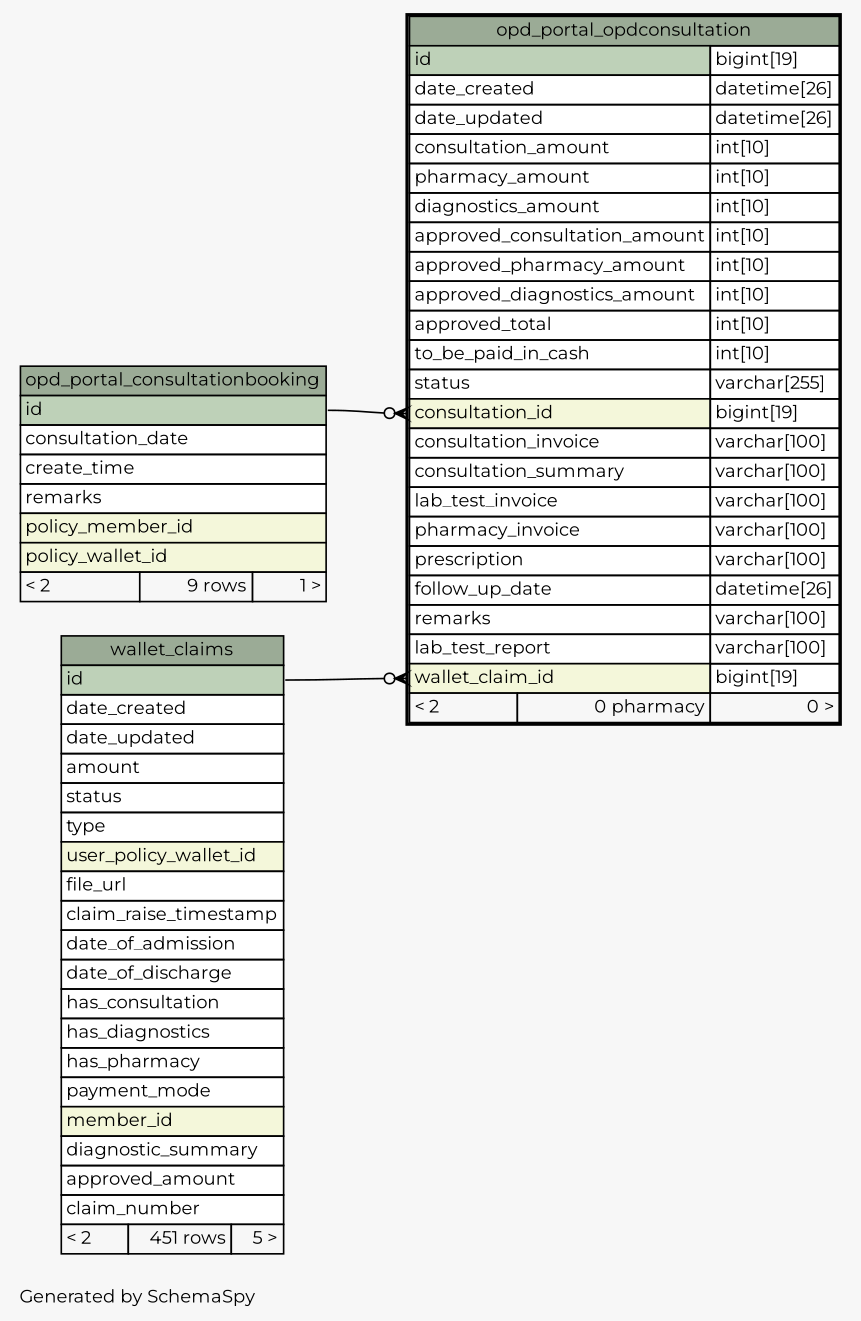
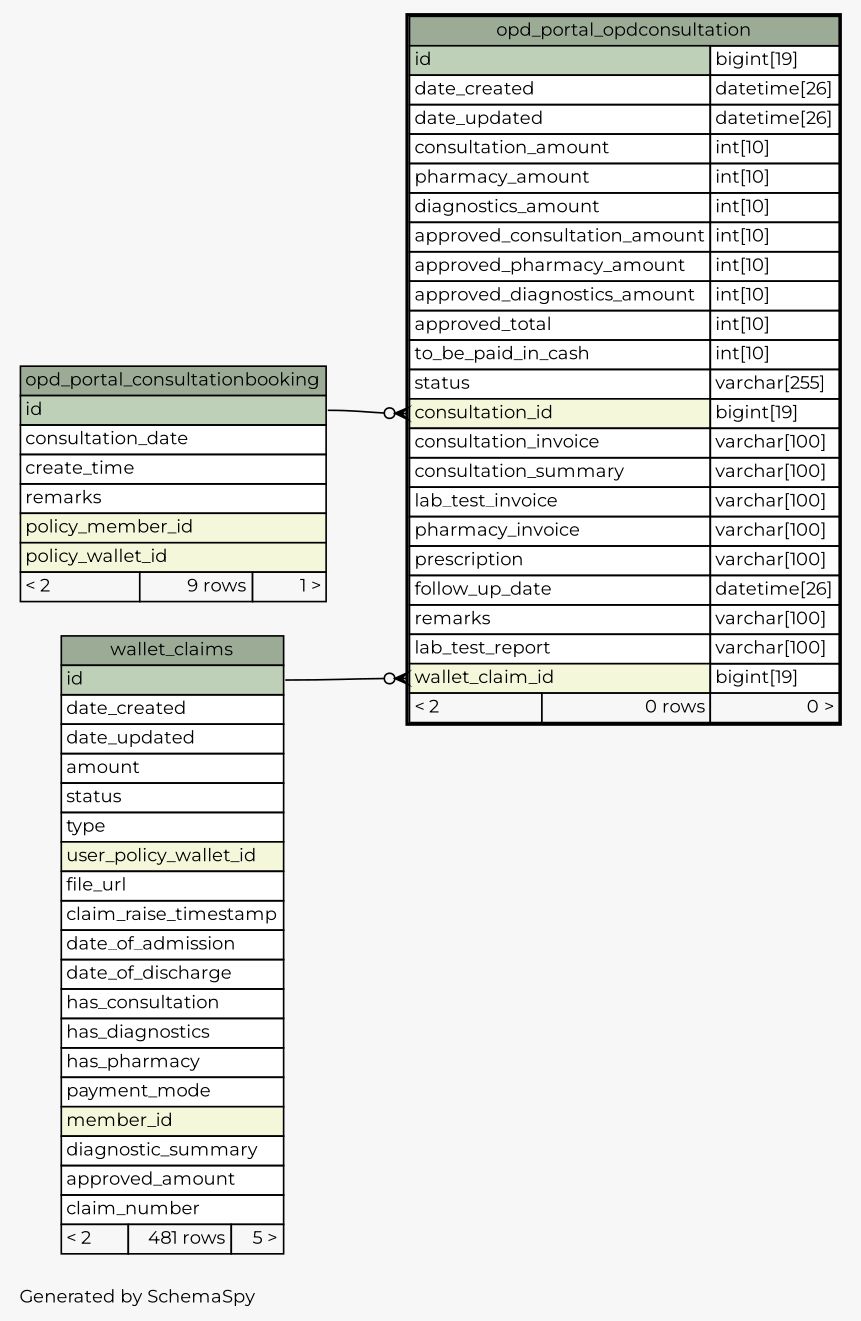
node "opd_portal_opdconsultation": text "0 pharmacy" -> "0 rows"
node "wallet_claims": text "451 rows" -> "481 rows"
